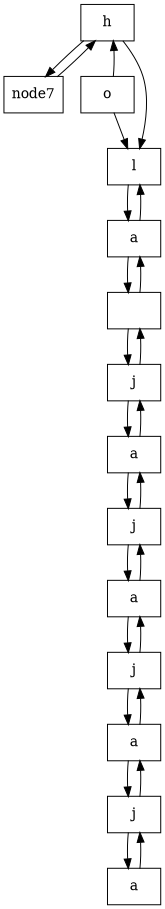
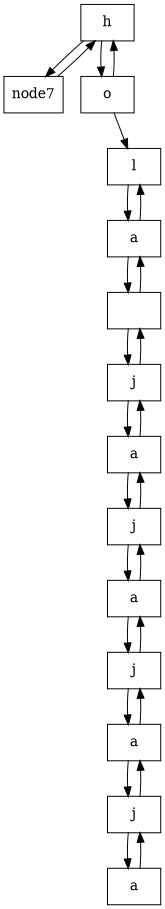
edge "h" -> "l": now "h" -> "o"
